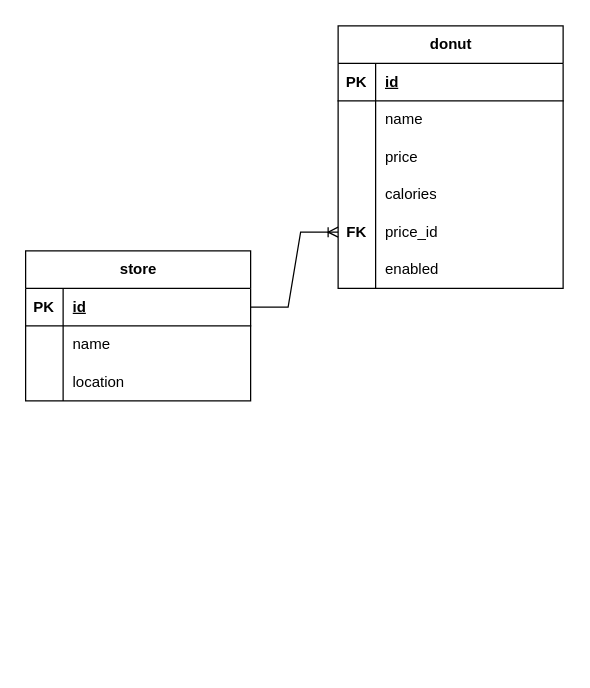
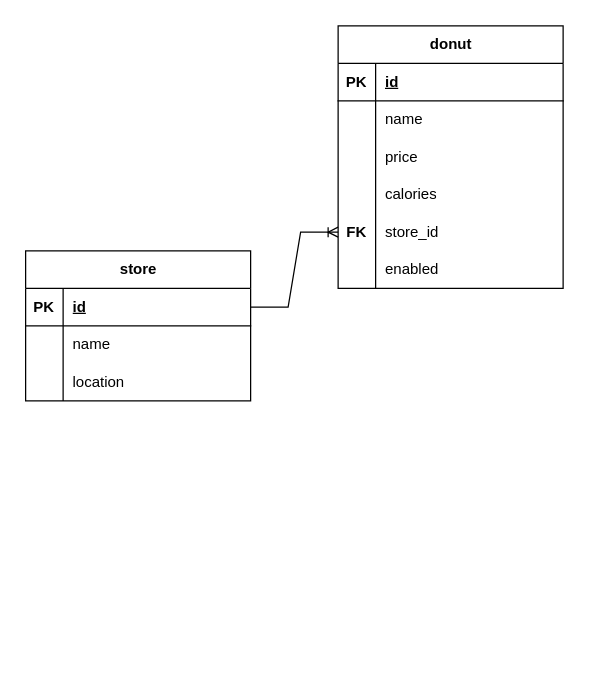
node "price_id": label "price_id" -> "store_id"
